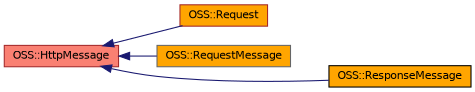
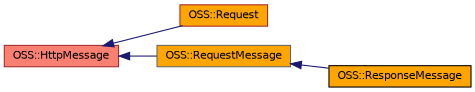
edge "OSS::ResponseMessage" -> "OSS::HttpMessage": now "OSS::ResponseMessage" -> "OSS::RequestMessage"
